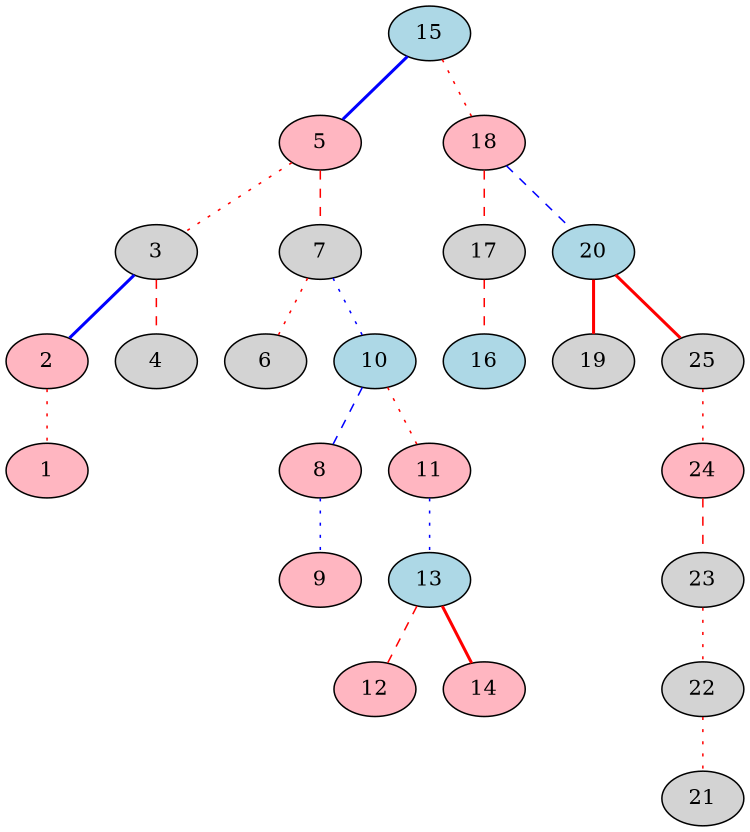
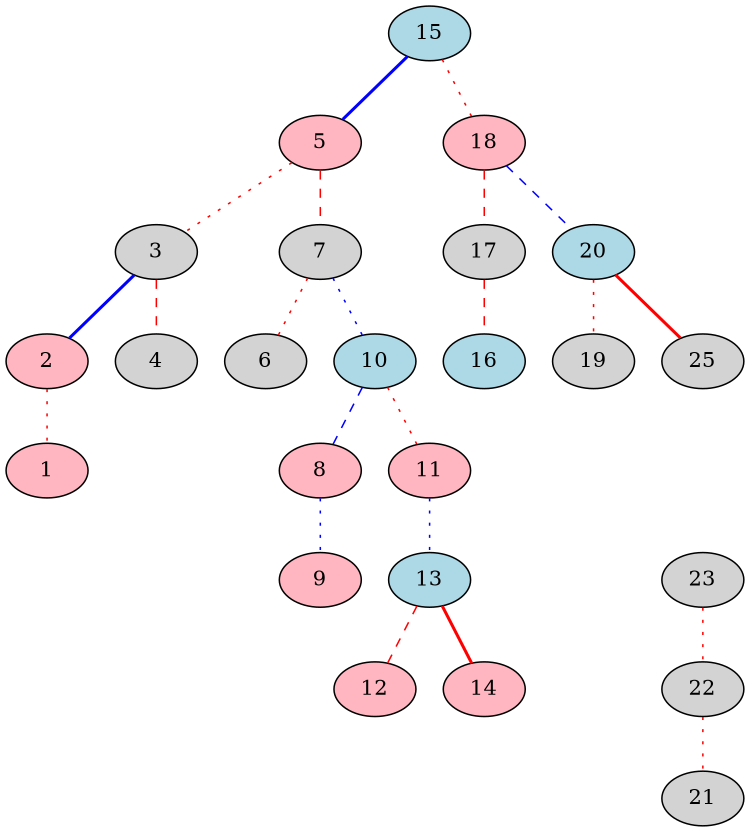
edge "20" -- "19": style bold -> dotted
node "24": removed
